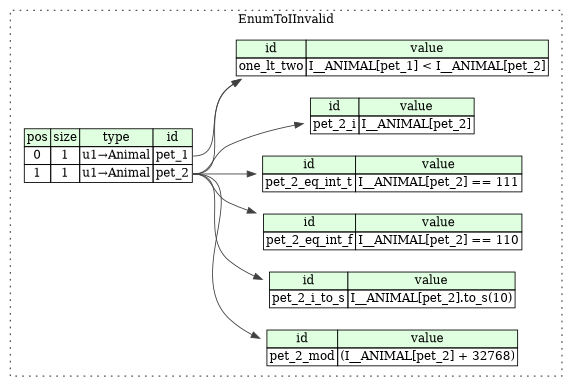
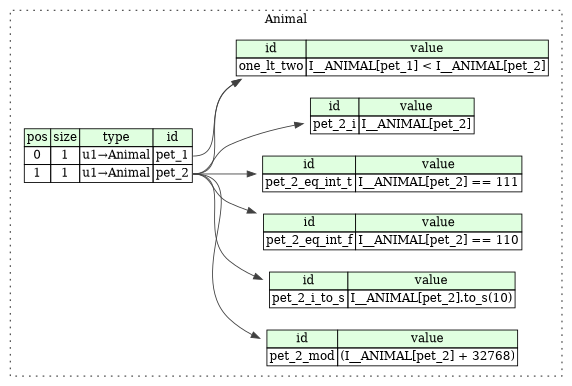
cluster "EnumToIInvalid": label "EnumToIInvalid" -> "Animal"
